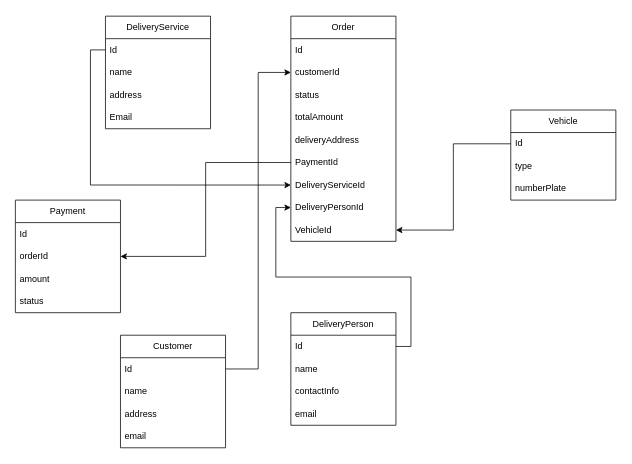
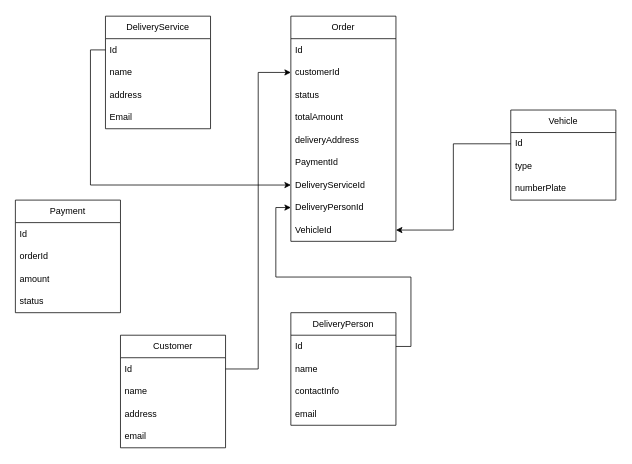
edge "PaymentId" -> "orderId": removed
